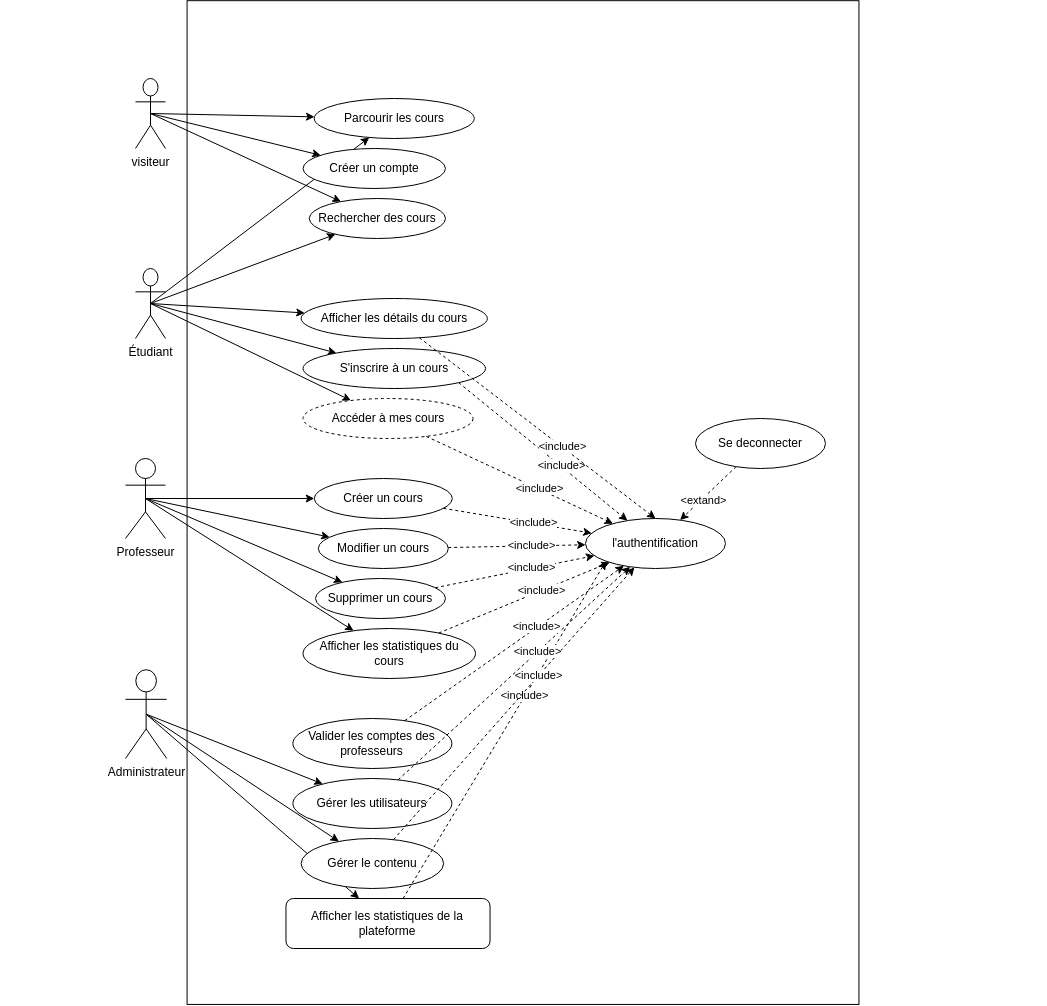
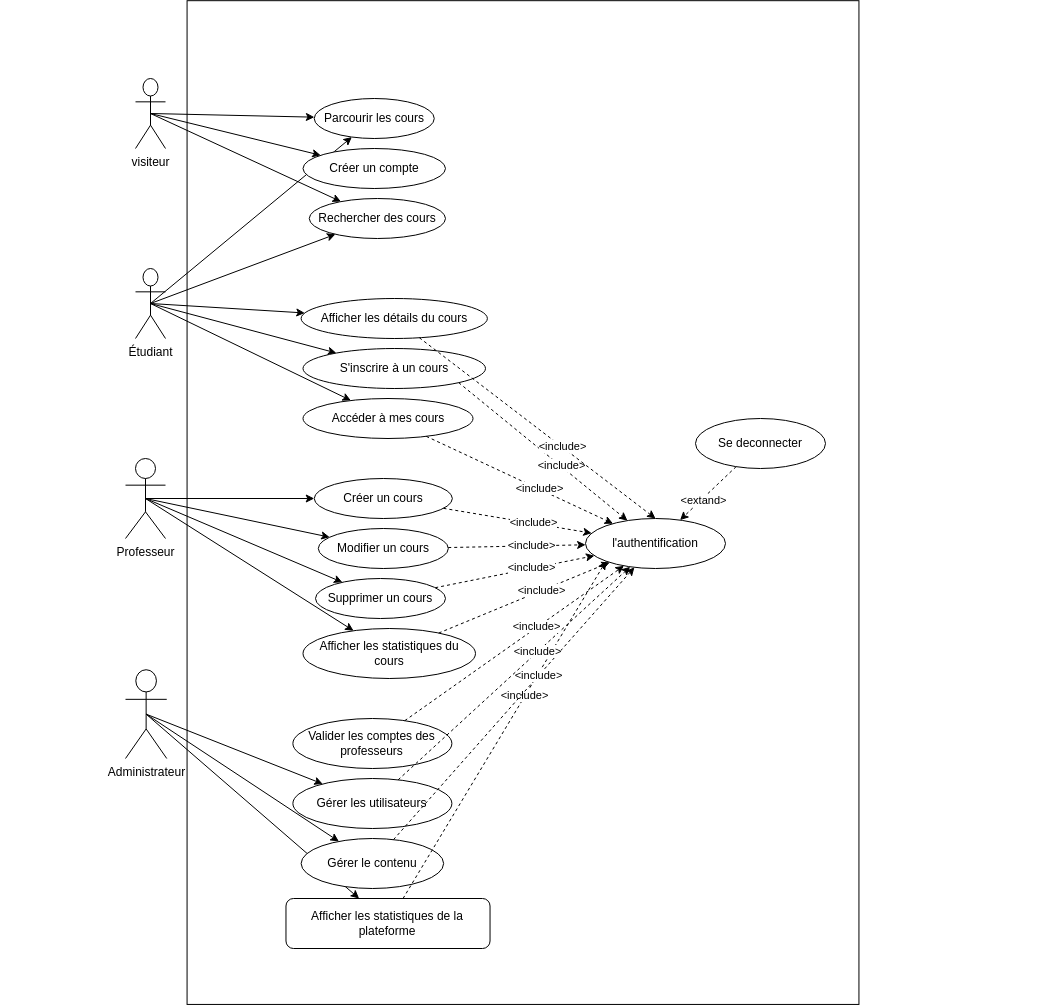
node "Parcourir les cours": size 160x40 -> 120x40
node "Accéder à mes cours": style dashed -> solid
